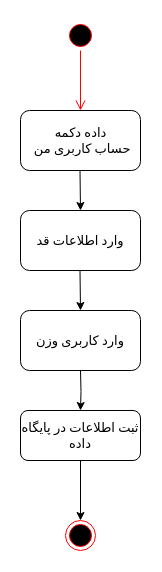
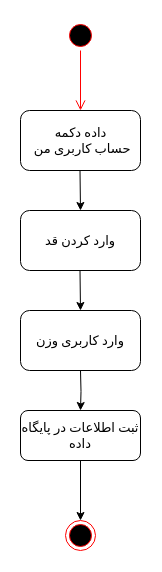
node "وارد اطلاعات قد": label "وارد اطلاعات قد" -> "وارد کردن قد"
